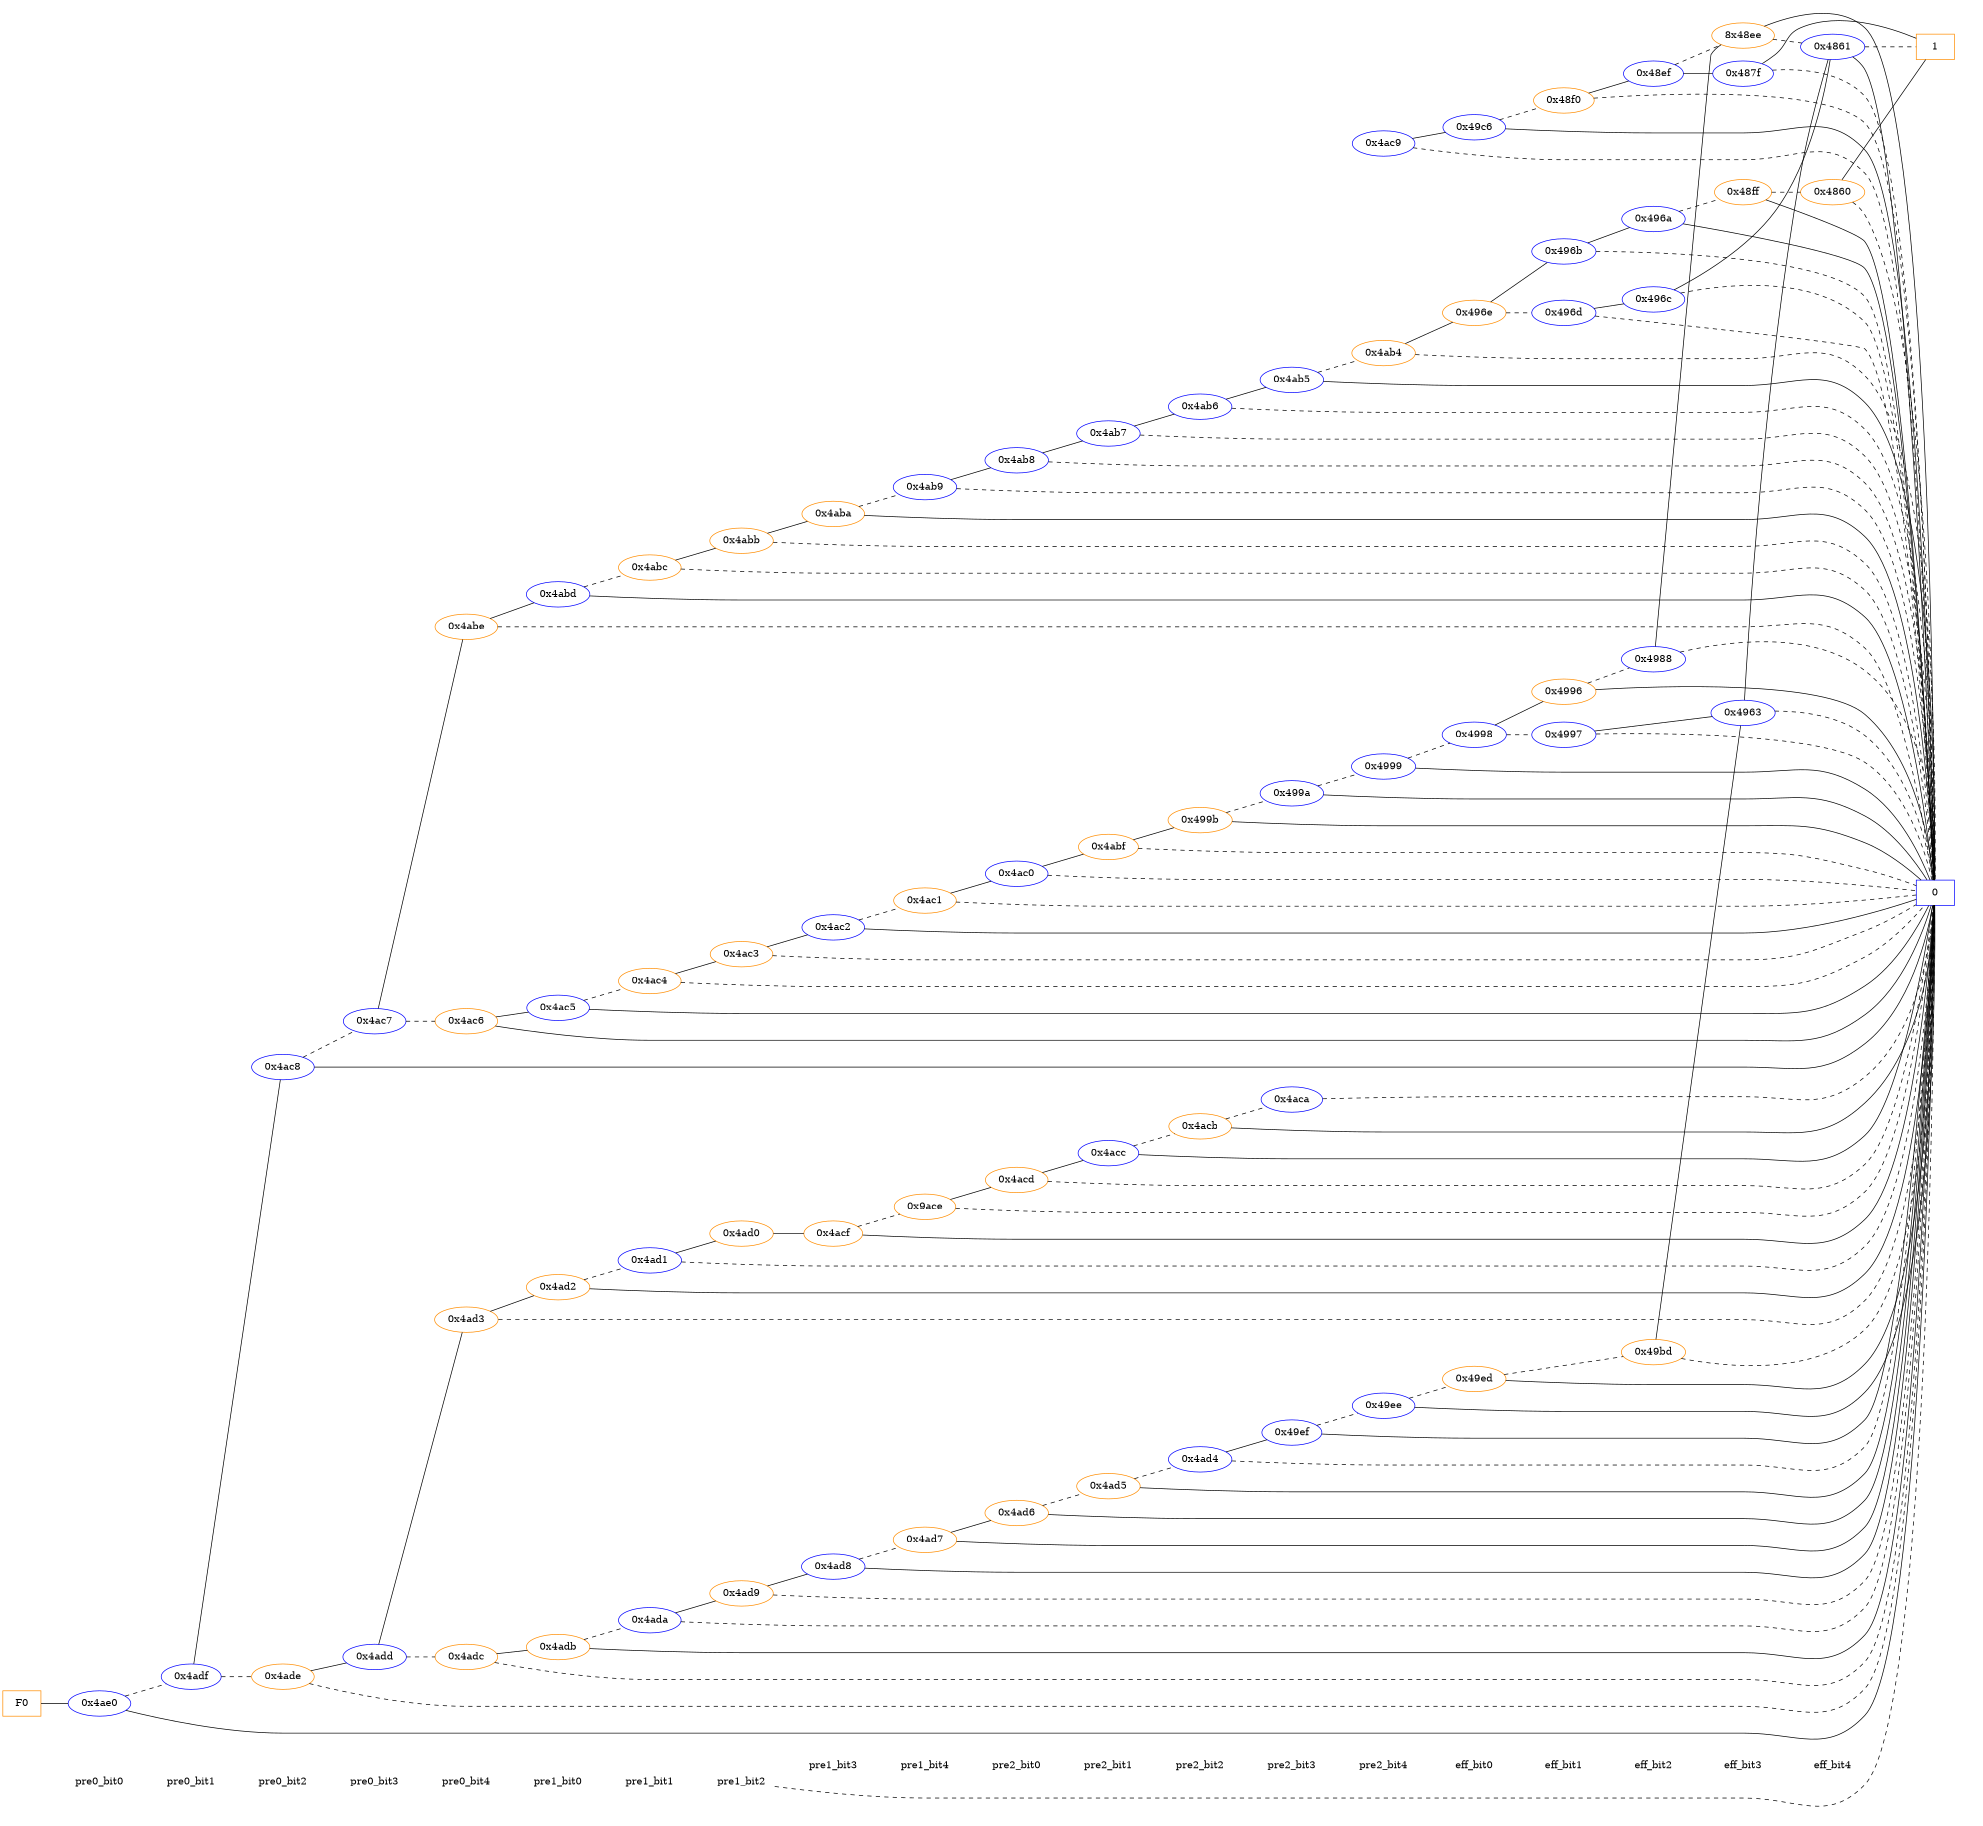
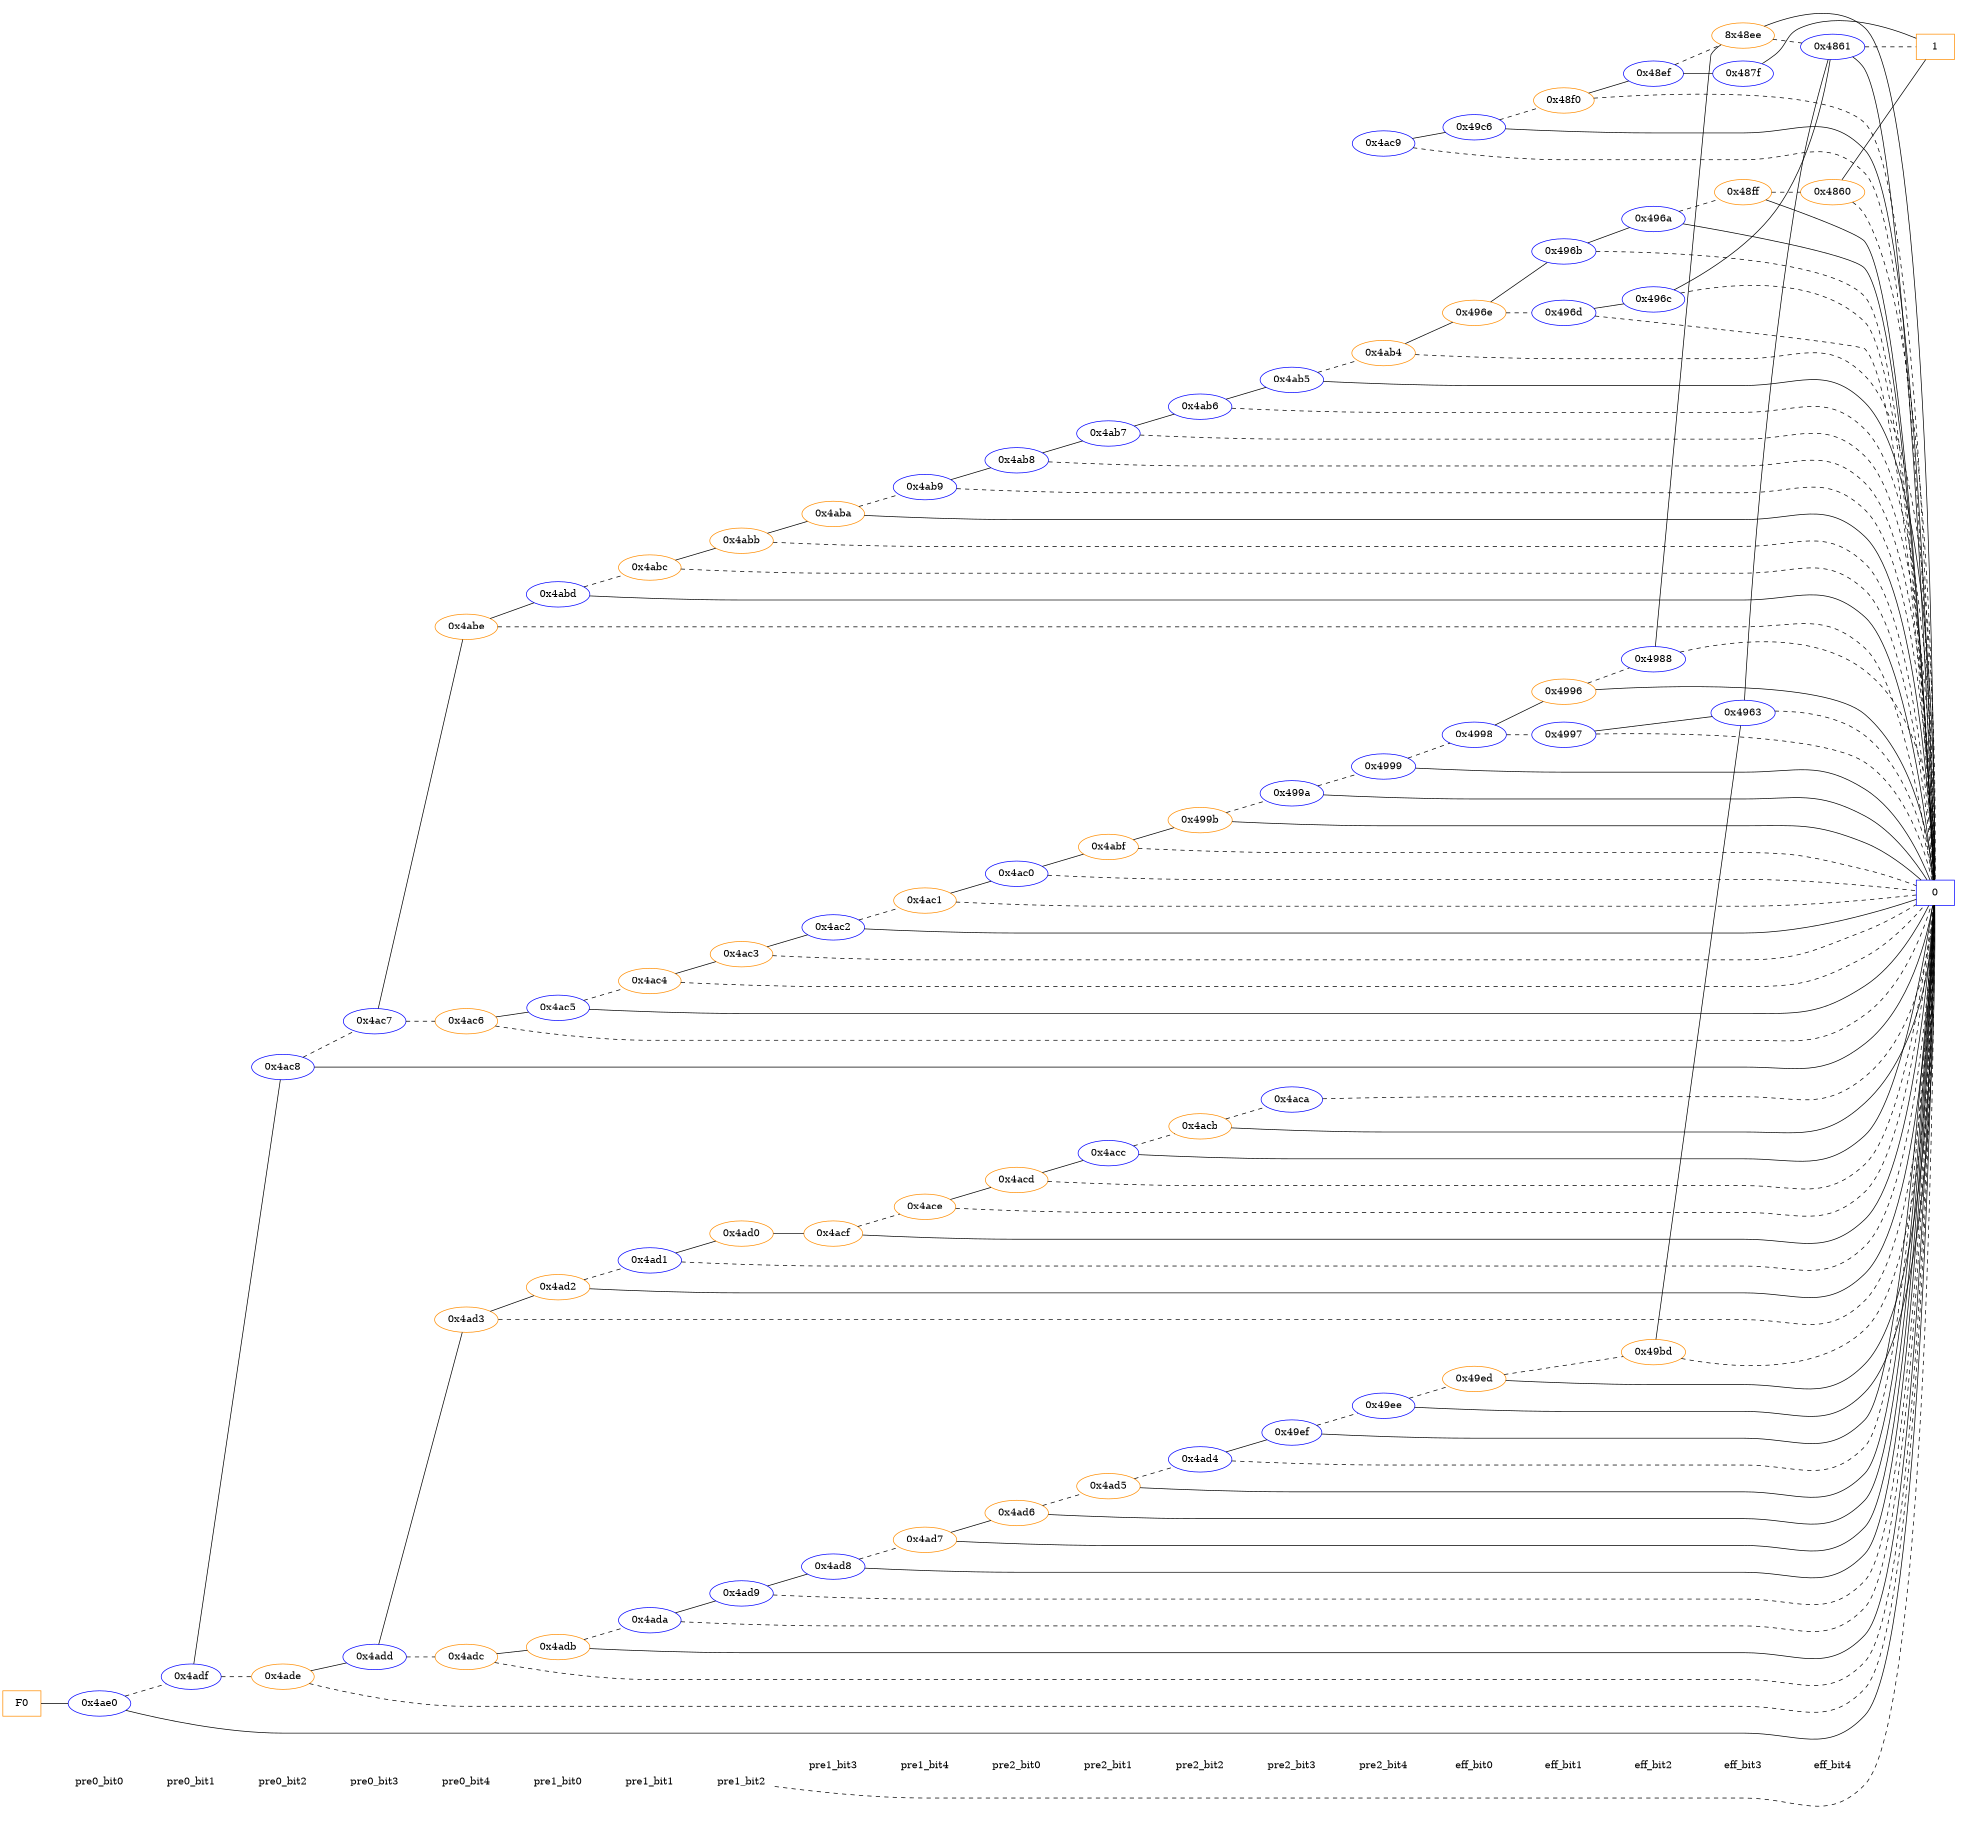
edge "0x487f" -- "0": removed
edge "0" -- "0x4ac6": style solid -> dashed
node "0x9ace": label "0x9ace" -> "0x4ace"
node "0x4ad9": color darkorange -> blue
